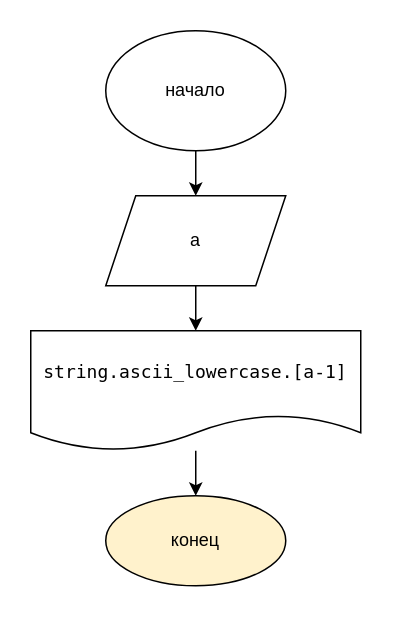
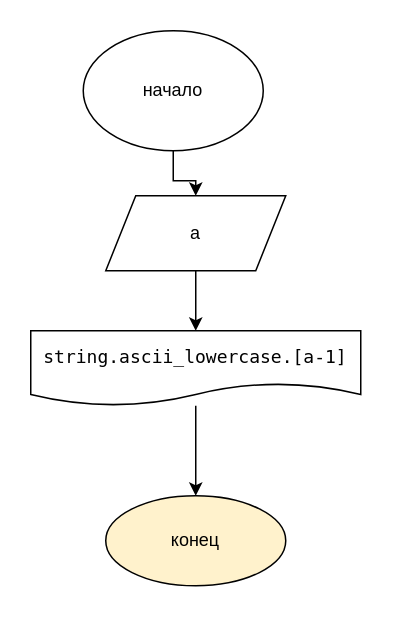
node "начало": moved (196, 91) -> (173, 91)
node "a": size 180x90 -> 180x75
node "string.ascii_lowercase.[a-1]": size 330x120 -> 330x75
